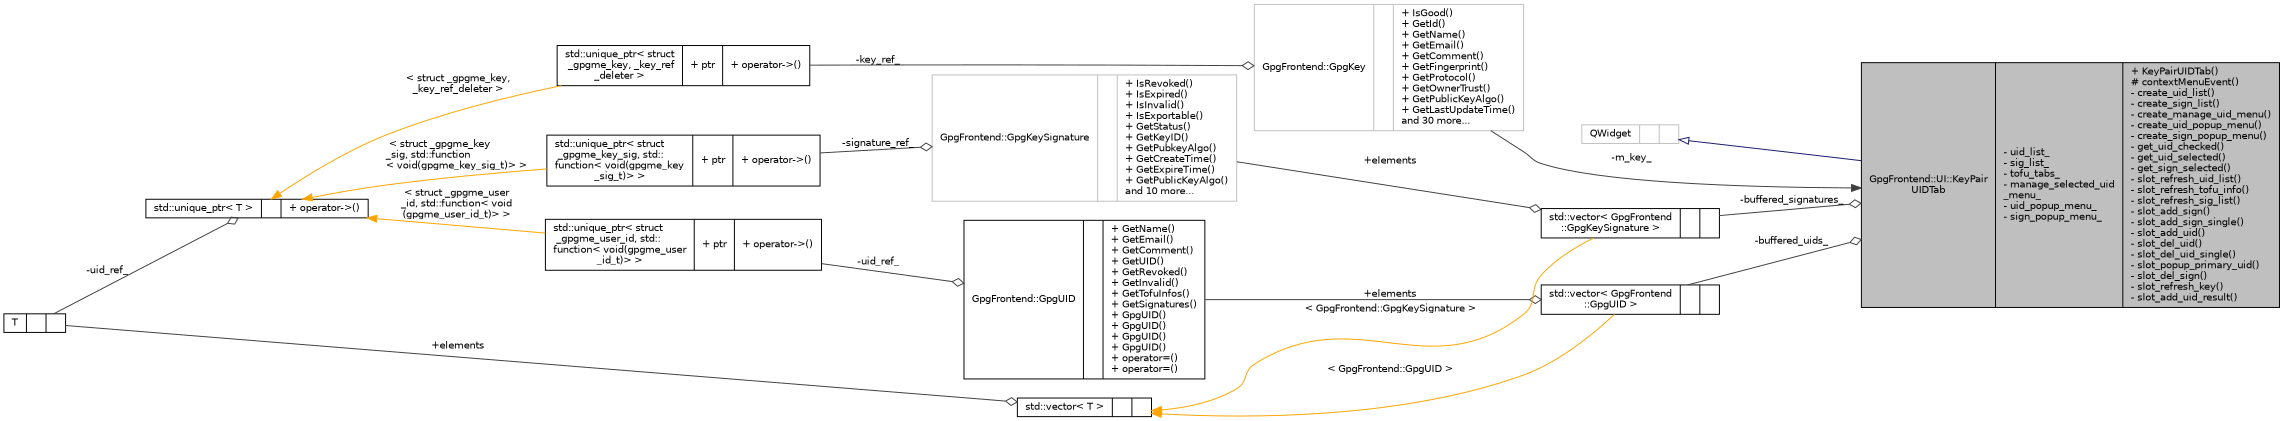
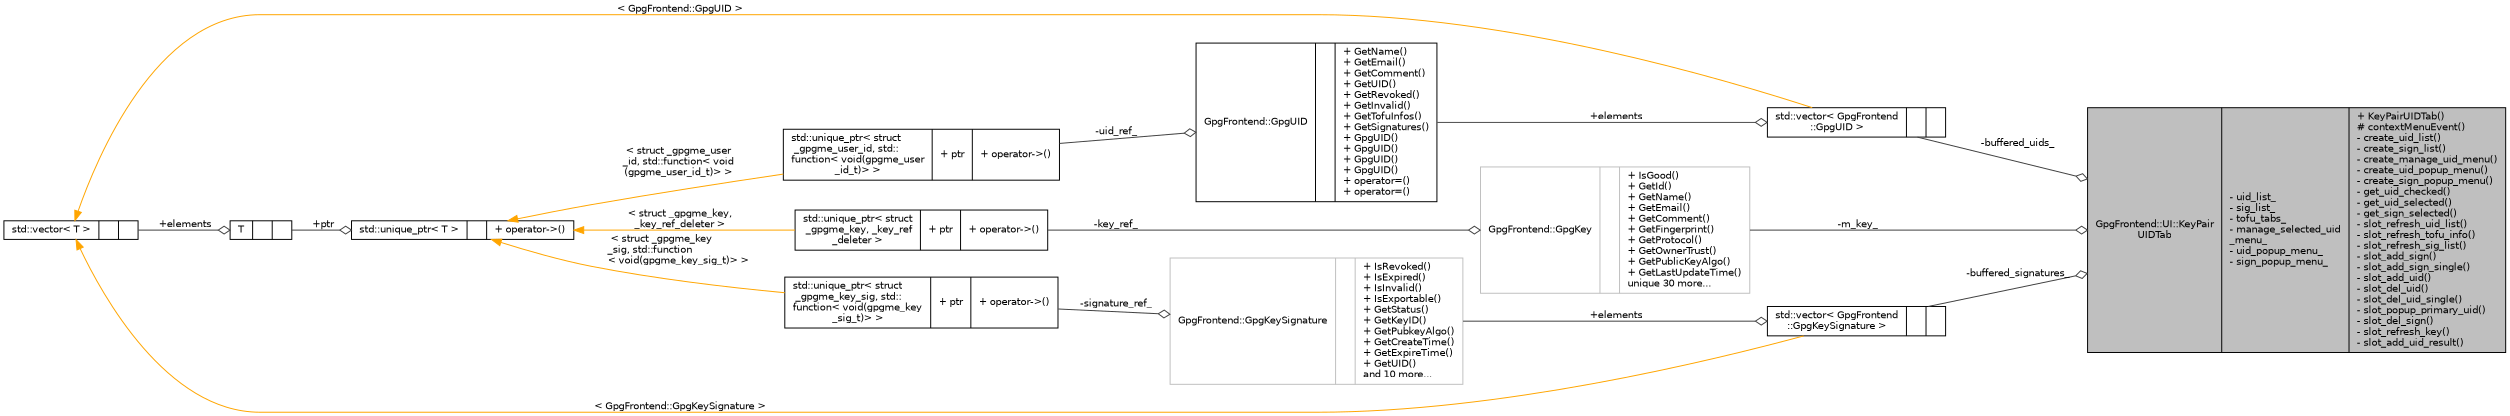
node "GpgFrontend::GpgKey": text "and 30 more..." -> "unique 30 more..."
node "QWidget": removed
node "GpgFrontend::GpgKeySignature": text "+ GetPublicKeyAlgo()" -> "+ GetUID()"
edge "GpgFrontend::GpgKey" -> "GpgFrontend::UI::KeyPair": arrowhead normal -> odiamond
edge "T" -> "std::unique_ptr< T >": label " -uid_ref_" -> " +ptr"
edge "T" -> "std::vector< T >": reversed
